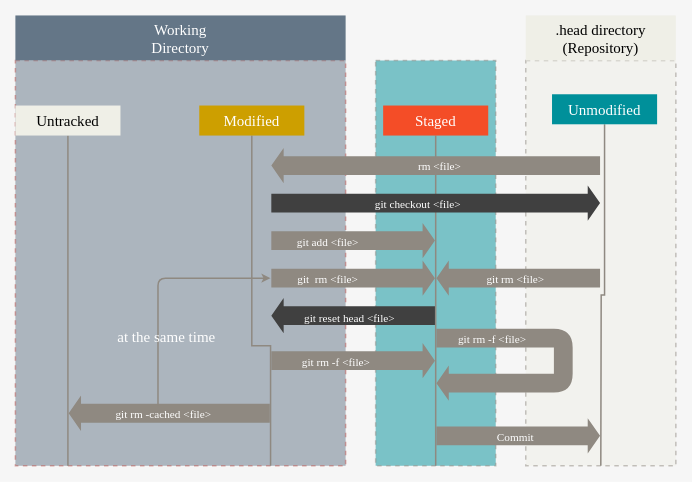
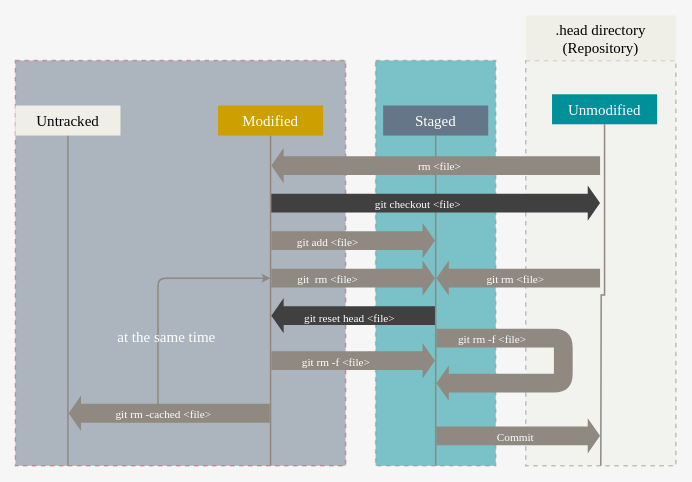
node "WorkingDirectory": removed
node "Modified": moved (252, 120) -> (270, 120)
node "Staged": fillcolor #f44d27 -> #647687
